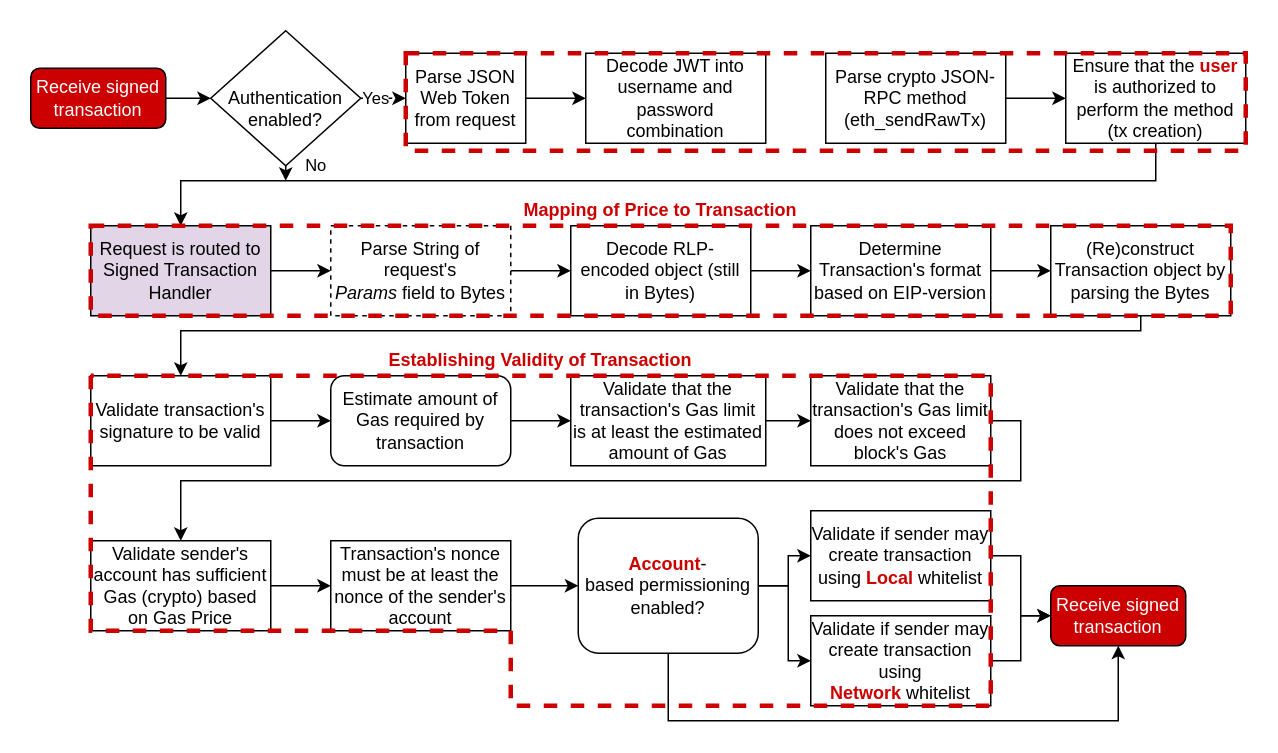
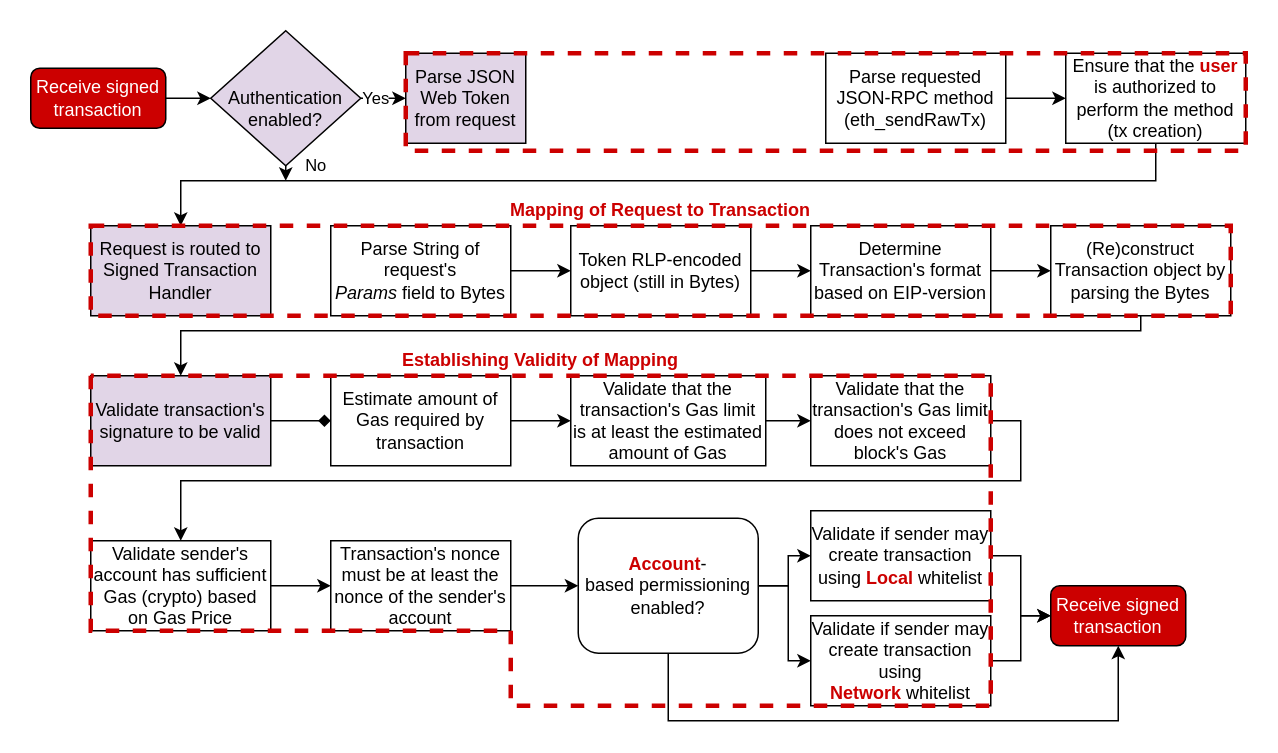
node "Authentication enabled?": fillcolor #ffffff -> #e1d5e7
edge "Authentication enabled?" -> "Parse JSON Web Token from request": style dashed -> solid
node "Parse JSON Web Token from request": fillcolor #ffffff -> #e1d5e7
edge "Parse JSON Web Token from request" -> "Decode JWT into username and password combination": removed
node "Decode JWT into username and password combination": removed
node "Parse crypto JSON-RPC method (eth_sendRawTx)": label "Parse crypto JSON-RPC method (eth_sendRawTx)" -> "Parse requested JSON-RPC method (eth_sendRawTx)"
node "Mapping of Price to Transaction": label "Mapping of Price to Transaction" -> "Mapping of Request to Transaction"
edge "Request is routed to Signed Transaction Handler" -> "Parse String of request's Params field to Bytes": removed
node "Parse String of request's Params field to Bytes": style dashed -> solid
node "Decode RLP-encoded object (still in Bytes)": label "Decode RLP-encoded object (still in Bytes)" -> "Token RLP-encoded object (still in Bytes)"
node "Establishing Validity of Transaction": label "Establishing Validity of Transaction" -> "Establishing Validity of Mapping"
node "Validate transaction's signature to be valid": fillcolor #ffffff -> #e1d5e7
edge "Validate transaction's signature to be valid" -> "Estimate amount of Gas required by transaction": arrowhead classic -> diamond
node "Estimate amount of Gas required by transaction": shape rounded rectangle -> rectangle
